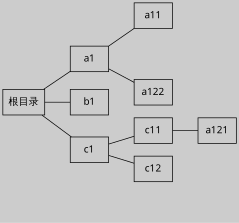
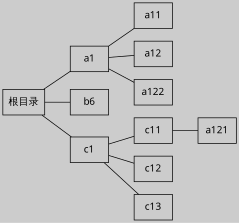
node "a12": added
node "b1": label "b1" -> "b6"
node "c13": added
